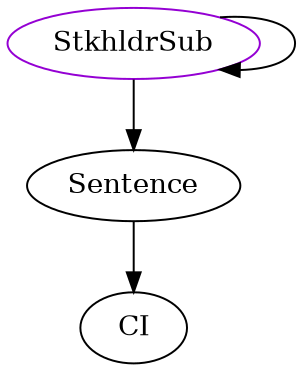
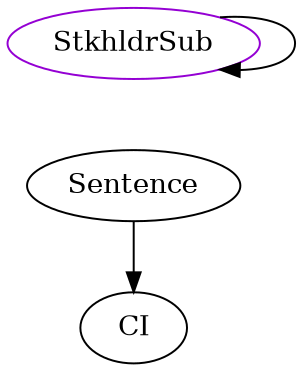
edge "StkhldrSub" -> "Sentence": removed
